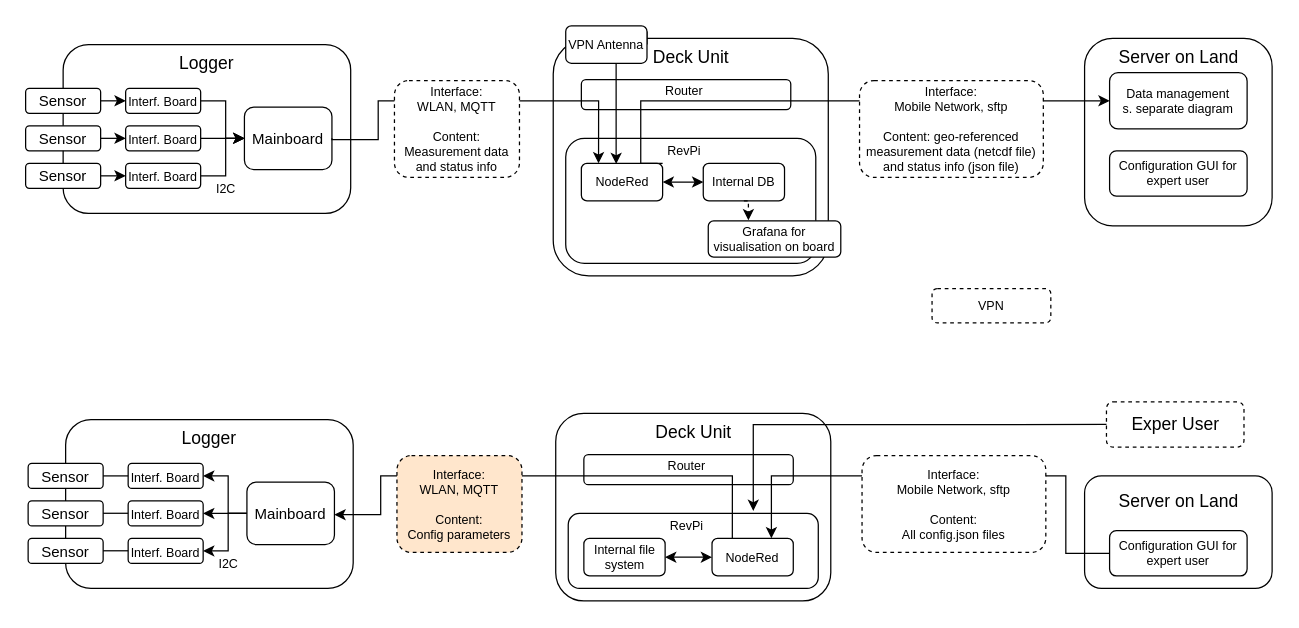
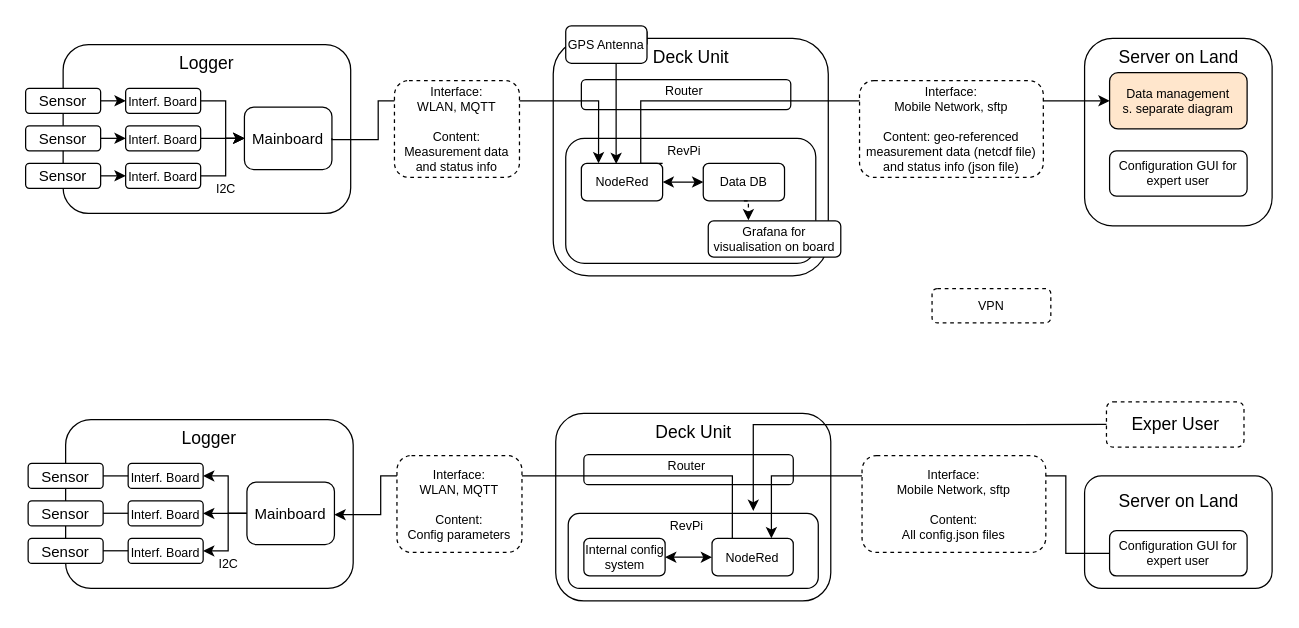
node "VPN Antenna": label "VPN Antenna" -> "GPS Antenna"
node "Data management s. separate diagram": fillcolor #ffffff -> #ffe6cc
node "Internal DB": label "Internal DB" -> "Data DB"
node "Interface: WLAN, MQTT Content: Config parameters": fillcolor #ffe6cc -> #ffffff
node "Internal file system": label "Internal file system" -> "Internal config system"
